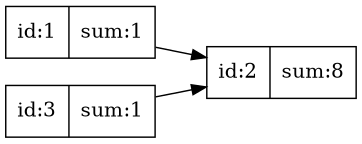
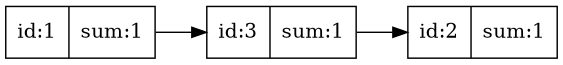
edge "id:1" -> "id:2": now "id:1" -> "id:3"
node "id:2": text "sum:8" -> "sum:1"
